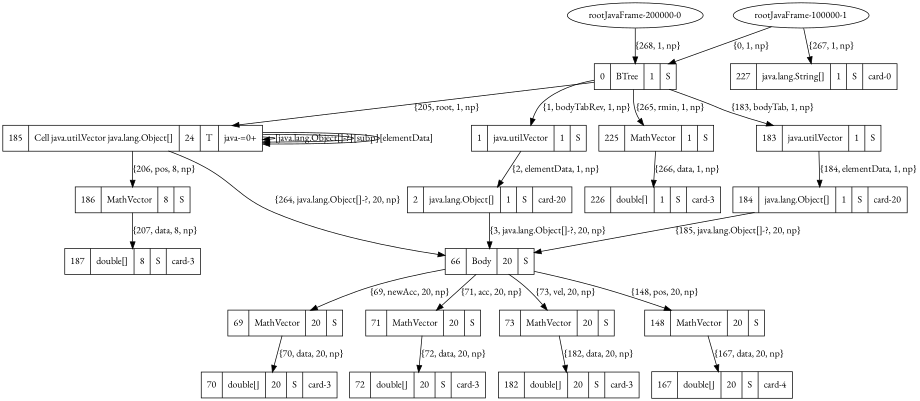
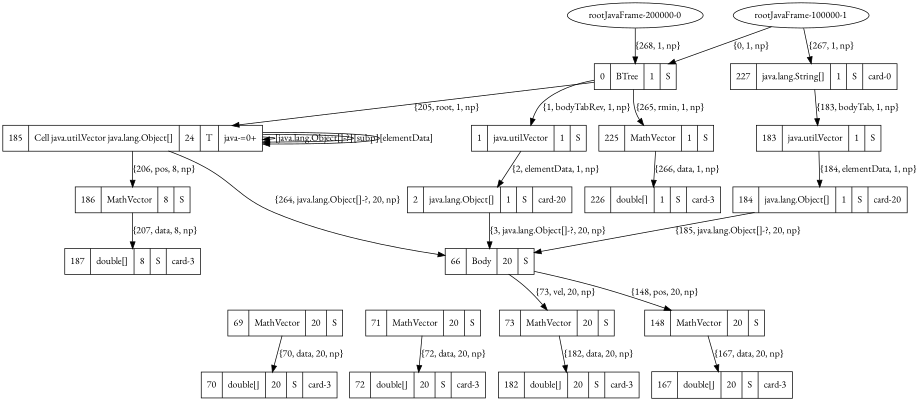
edge "0" -> "183": now "227" -> "183"
edge "66" -> "69": removed, label "{69, newAcc, 20, np}"
edge "66" -> "71": removed, label "{71, acc, 20, np}"
node "167": text "card-4" -> "card-3"
